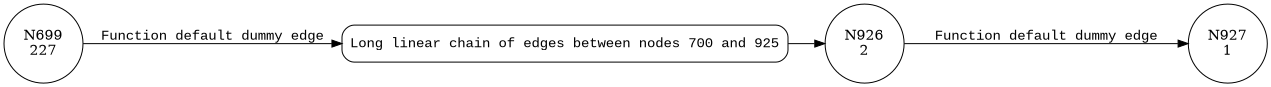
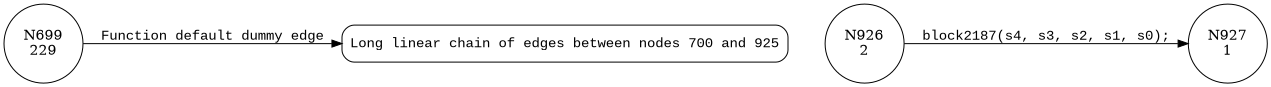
edge "N926 2" -> "N927 1": label "Function default dummy edge" -> "block2187(s4, s3, s2, s1, s0);"
node "N699 227": label "N699 227" -> "N699 229"
edge "Long linear chain of edges between nodes 700 and 925" -> "N926 2": removed
